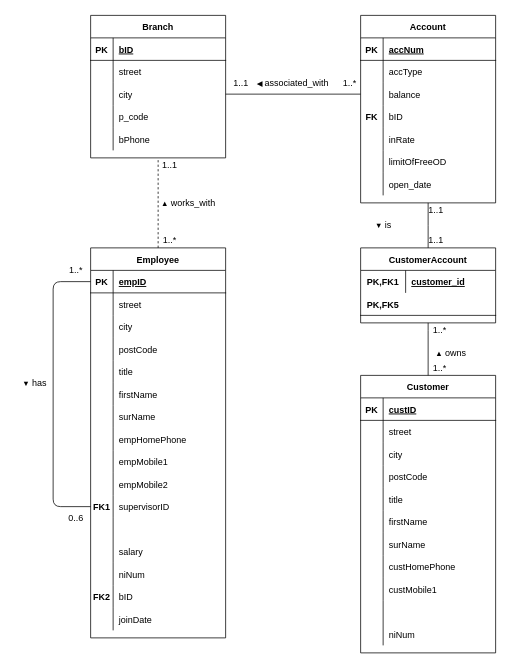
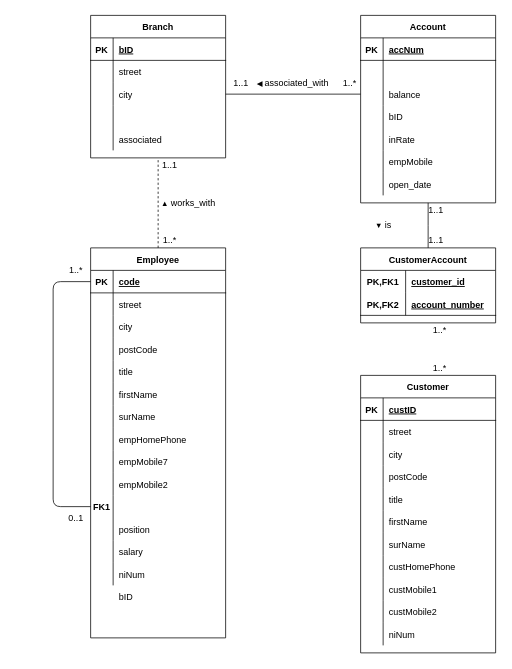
node "accType": removed
node "p_code": removed
node "FK": removed
node "bPhone": label "bPhone" -> "associated"
node "limitOfFreeOD": label "limitOfFreeOD" -> "empMobile"
node "empID": label "empID" -> "code"
node "account_number": added
node "PK,FK5": label "PK,FK5" -> "PK,FK2"
edge "CustomerAccount" -- "Customer": removed
node "▲ owns": removed
node "▼ has": removed
node "empMobile1": label "empMobile1" -> "empMobile7"
node "supervisorID": removed
node "0..6": label "0..6" -> "0..1"
node "position": added
node "FK2": removed
node "custMobile2": added
node "joinDate": removed
